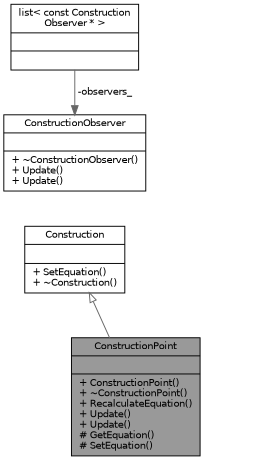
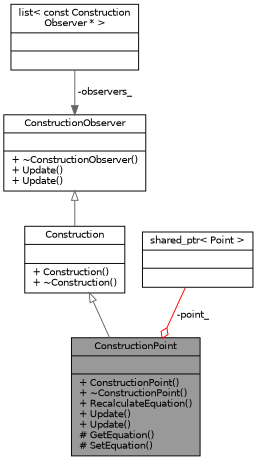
edge "Construction" -> "ConstructionObserver": added
node "shared_ptr< Point >": added
node "Construction": text "+ SetEquation()" -> "+ Construction()"
